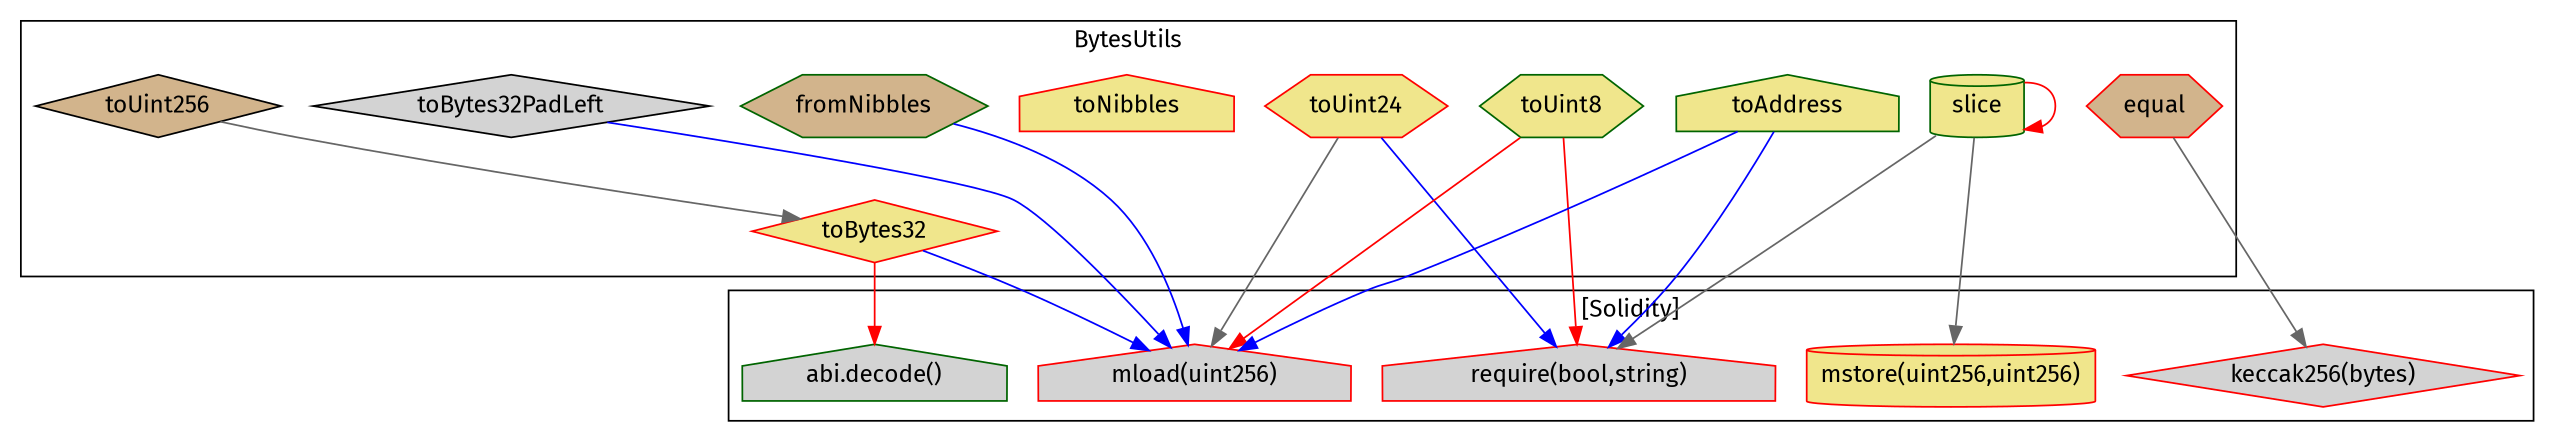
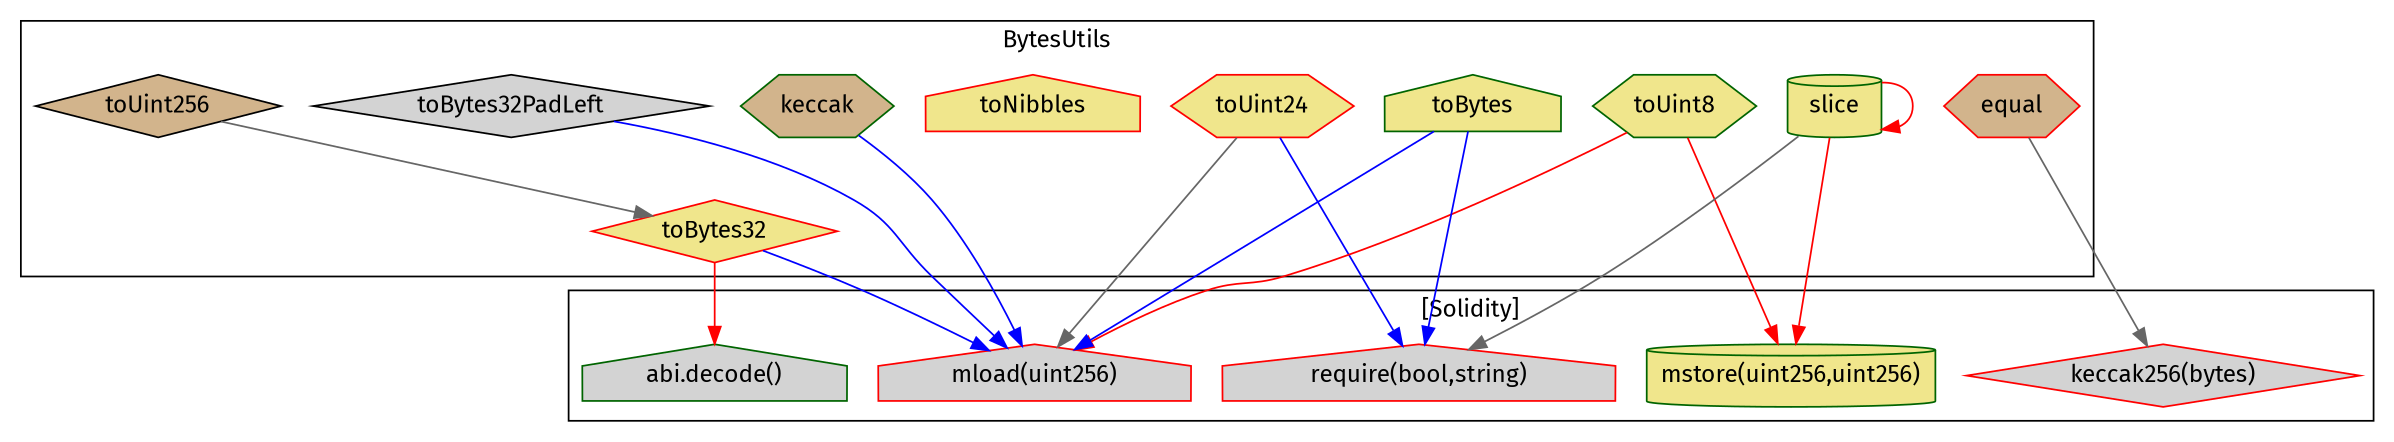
node "fromNibbles": label "fromNibbles" -> "keccak"
node "toAddress": label "toAddress" -> "toBytes"
edge "toUint8" -> "require(bool,string)": now "toUint8" -> "mstore(uint256,uint256)"
edge "slice" -> "mstore(uint256,uint256)": color gray40 -> red
node "mstore(uint256,uint256)": color red -> darkgreen
